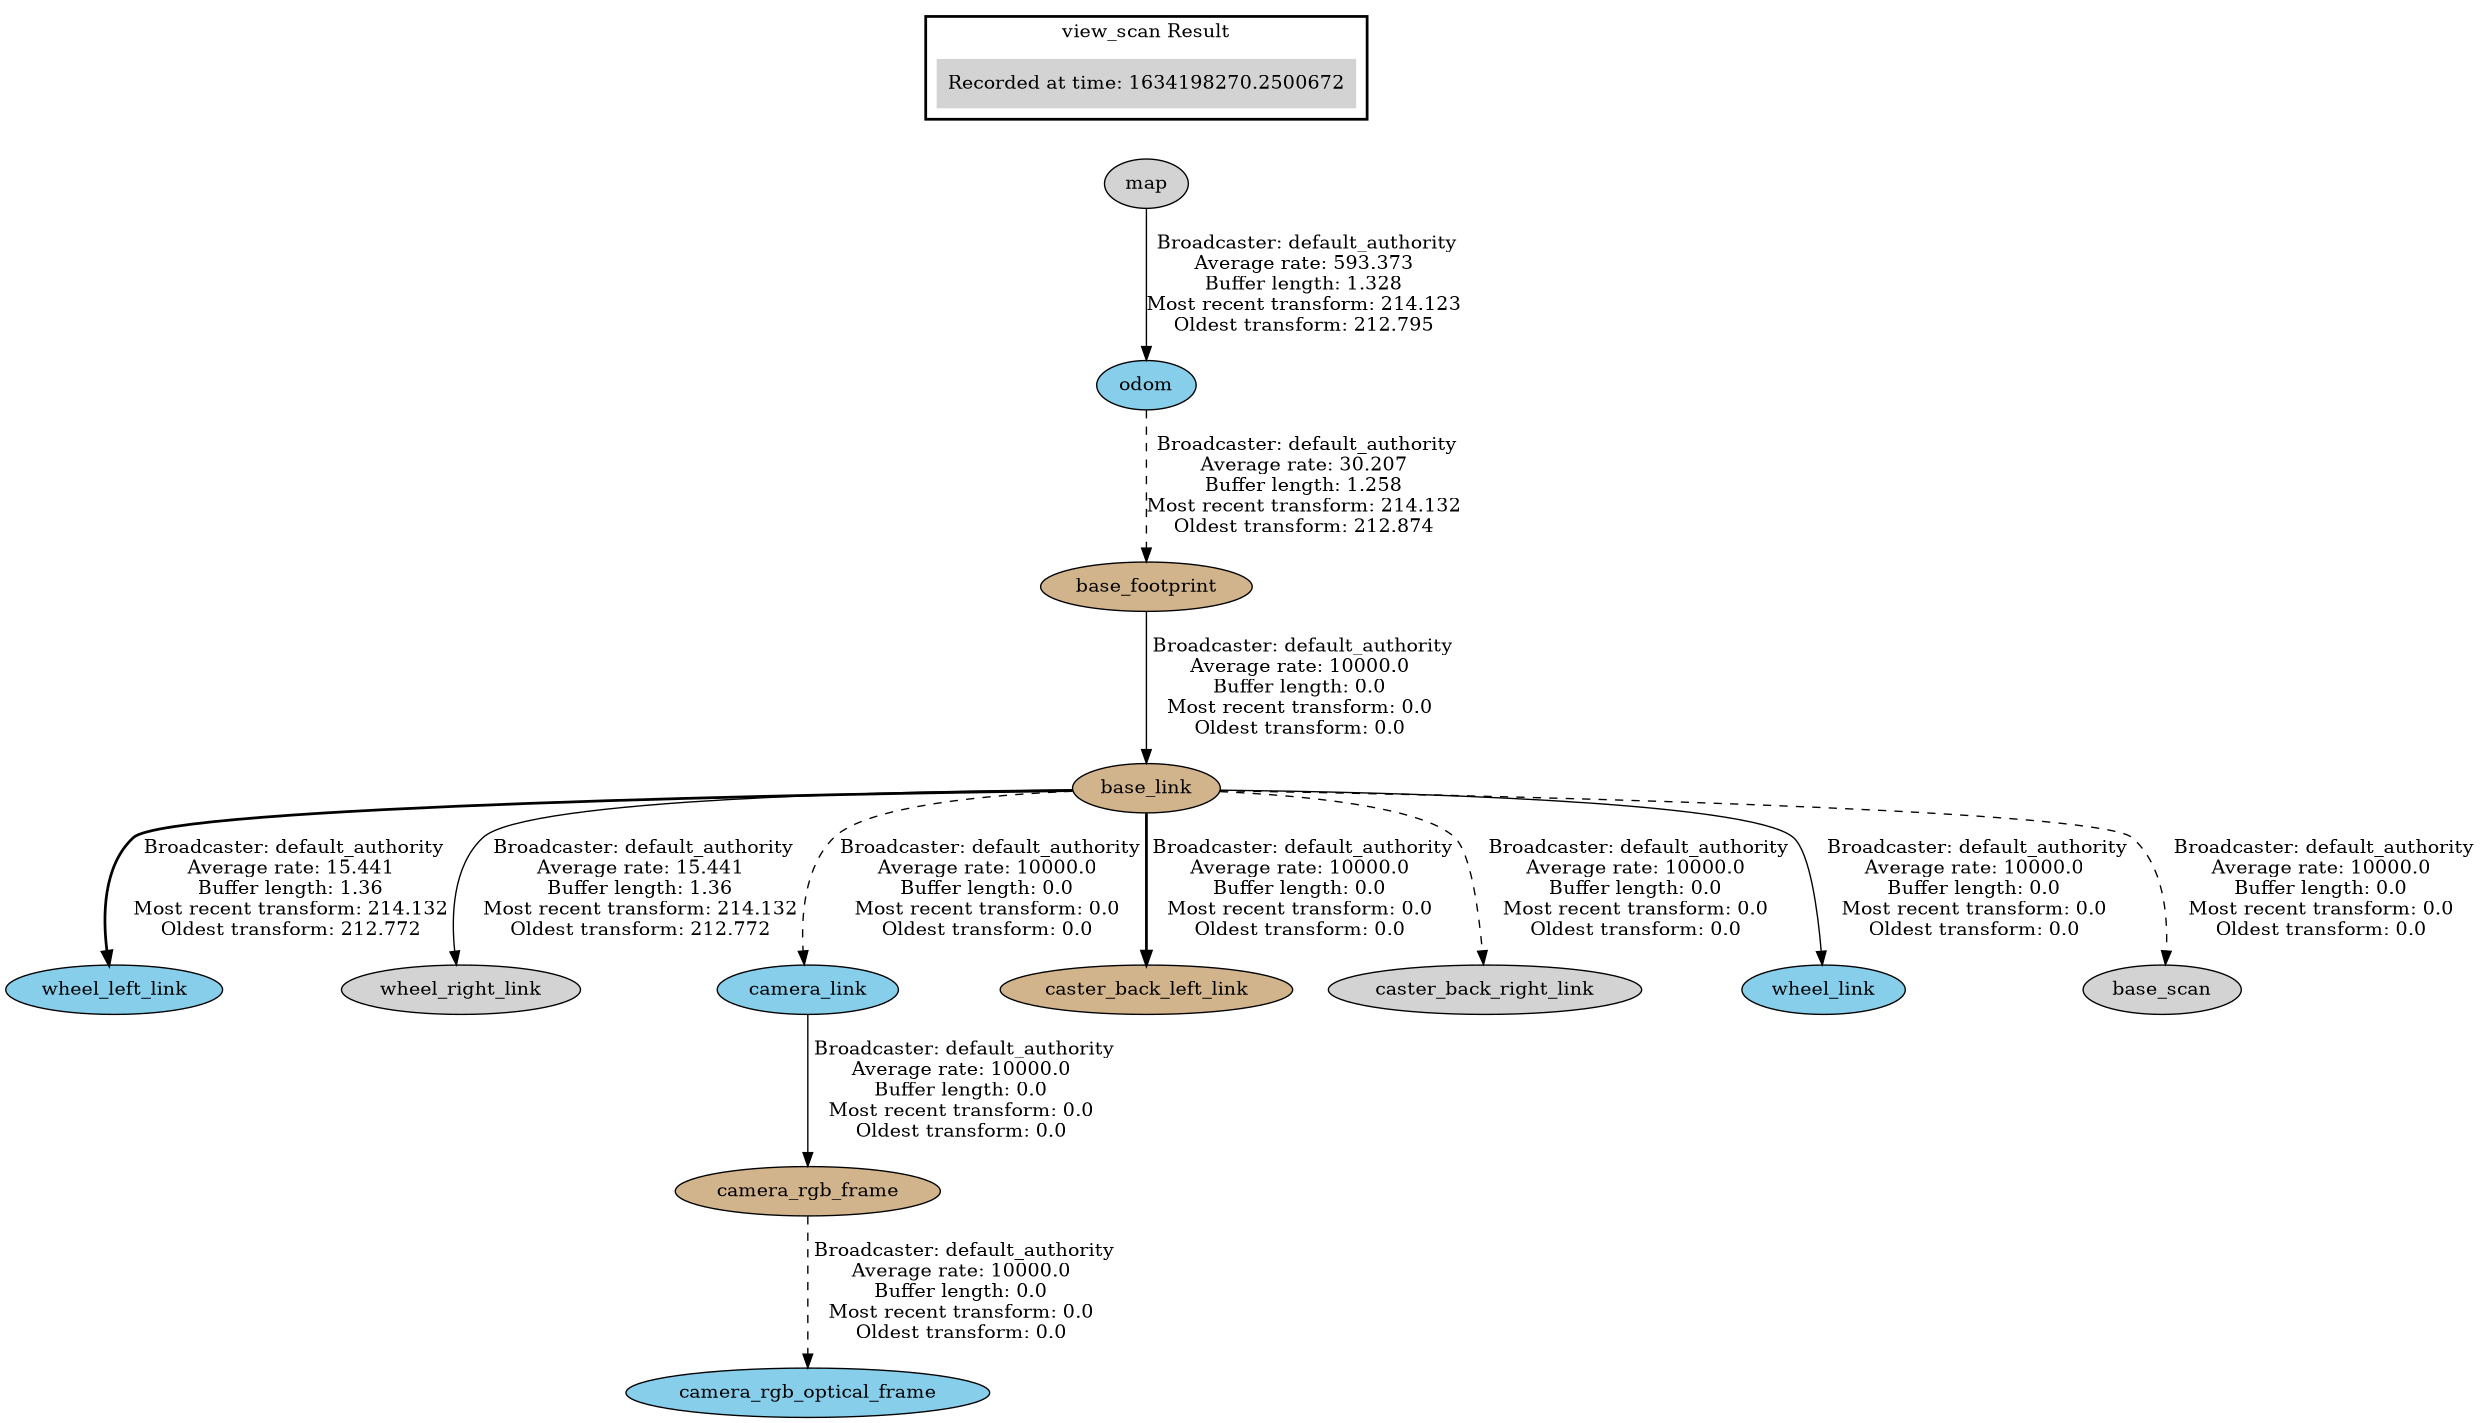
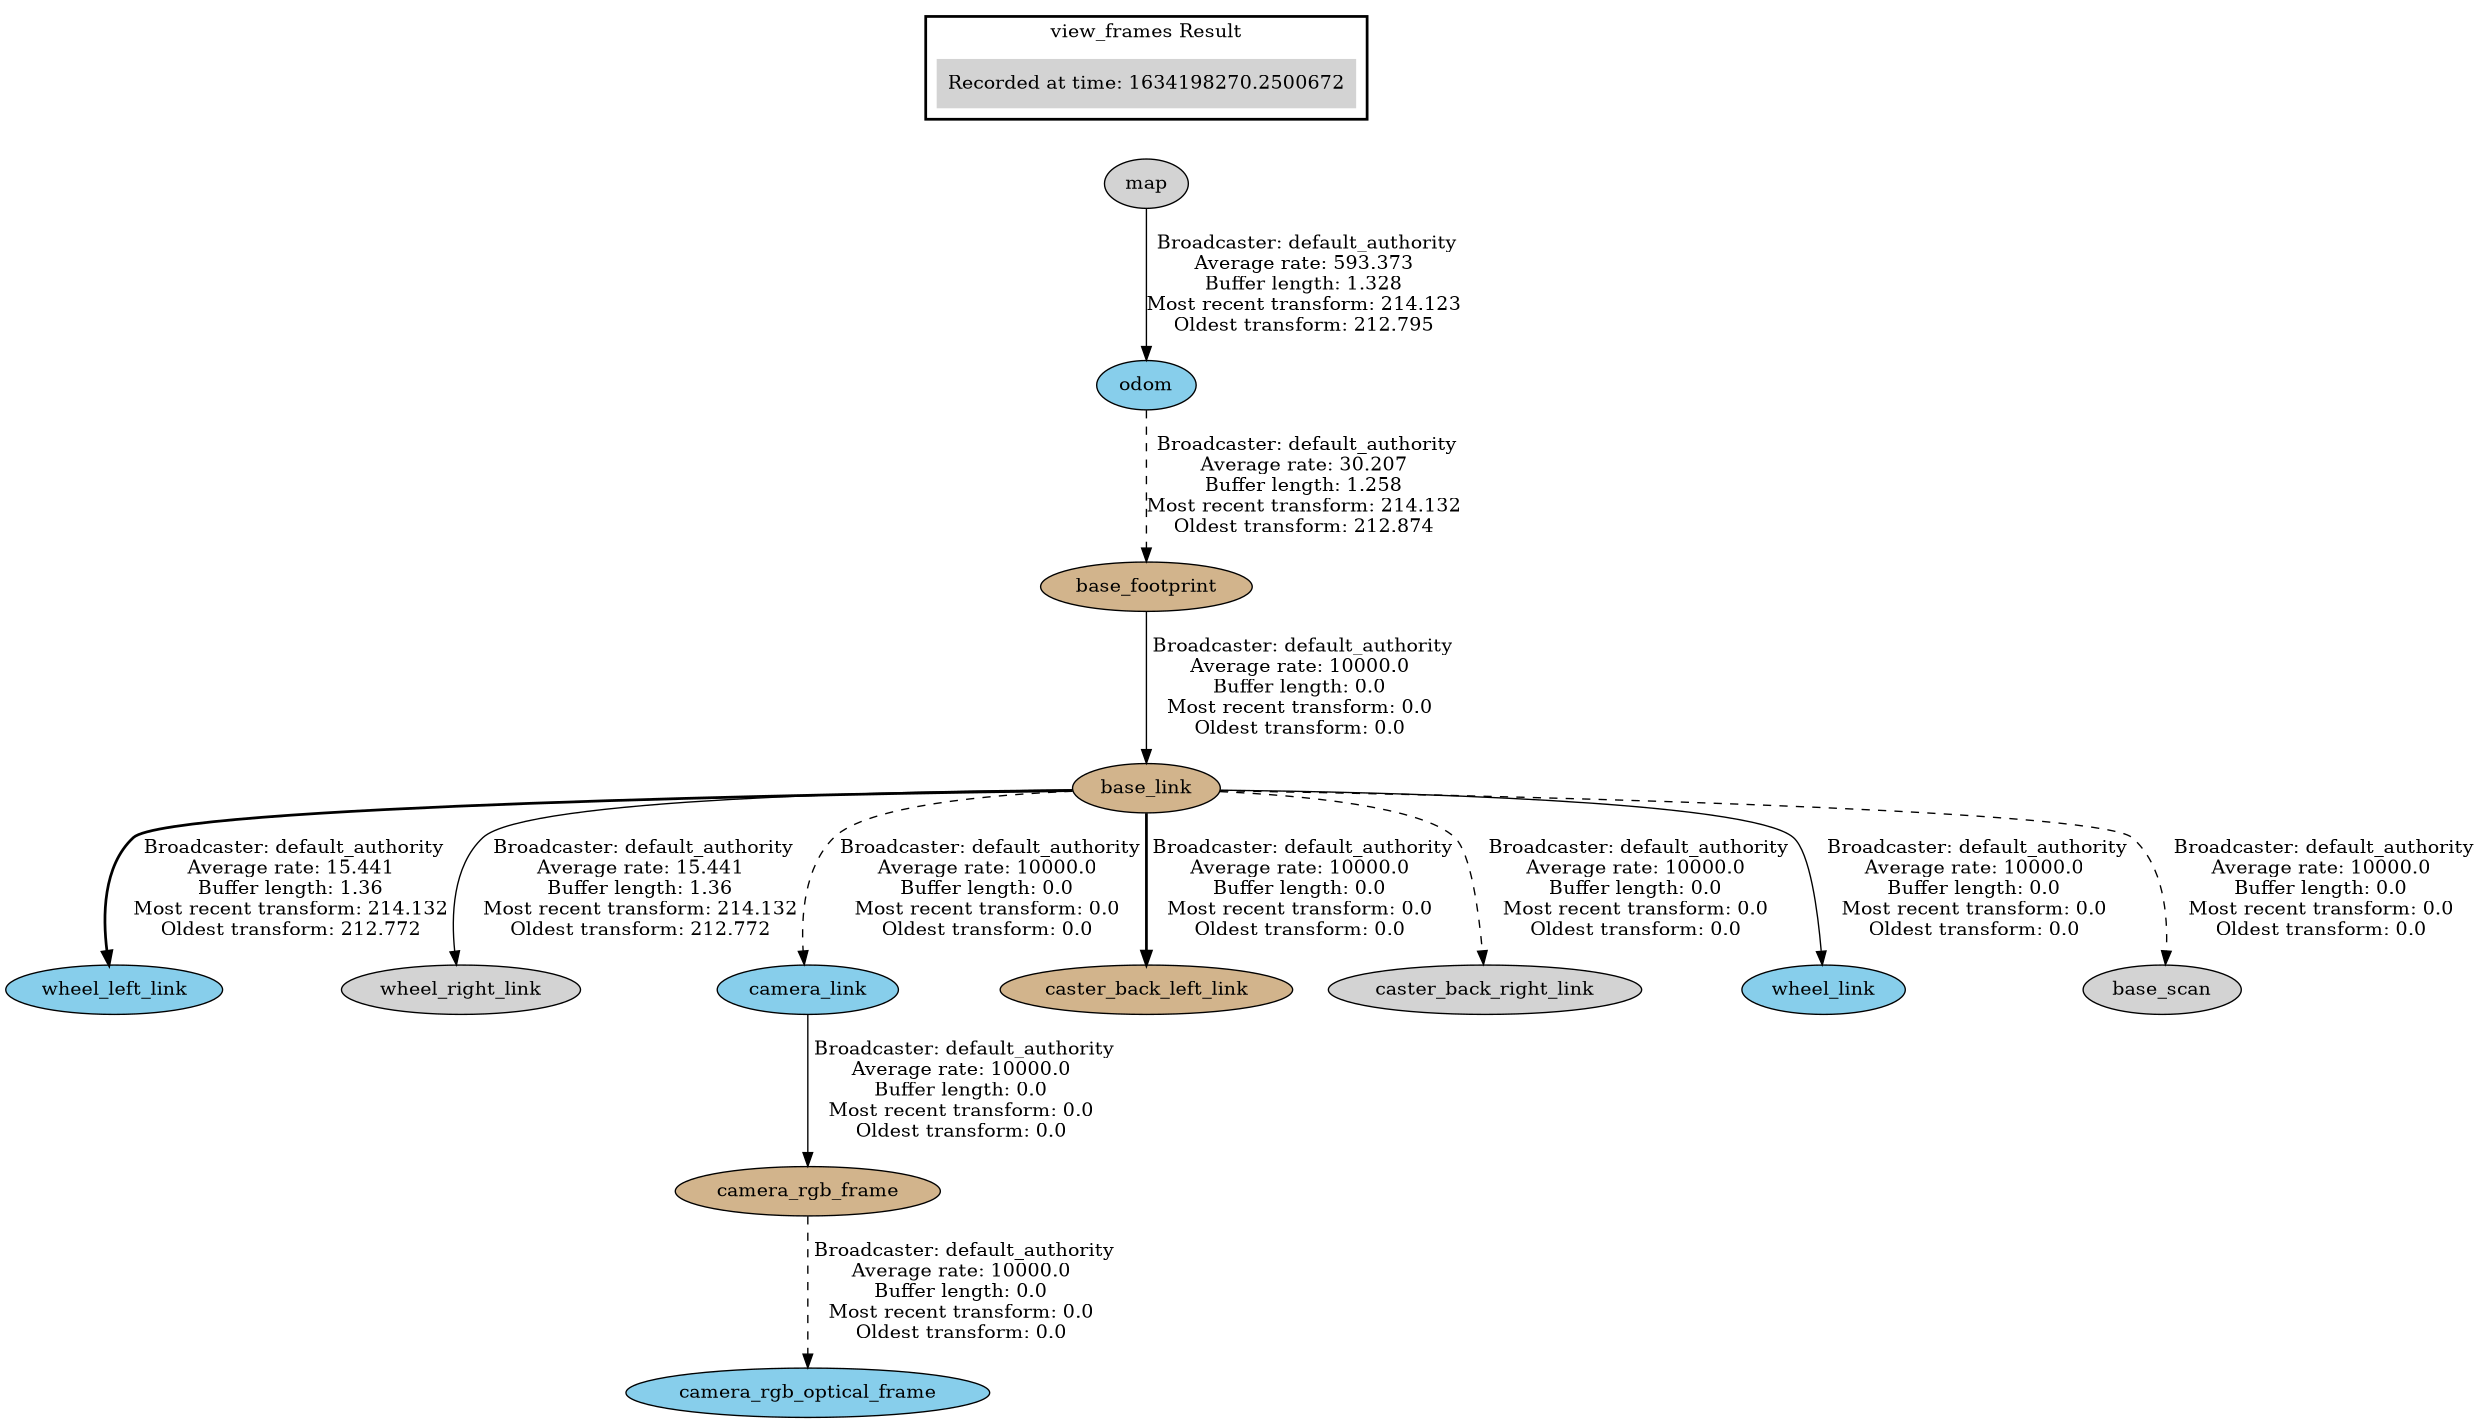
cluster "view_scan Result": label "view_scan Result" -> "view_frames Result"
